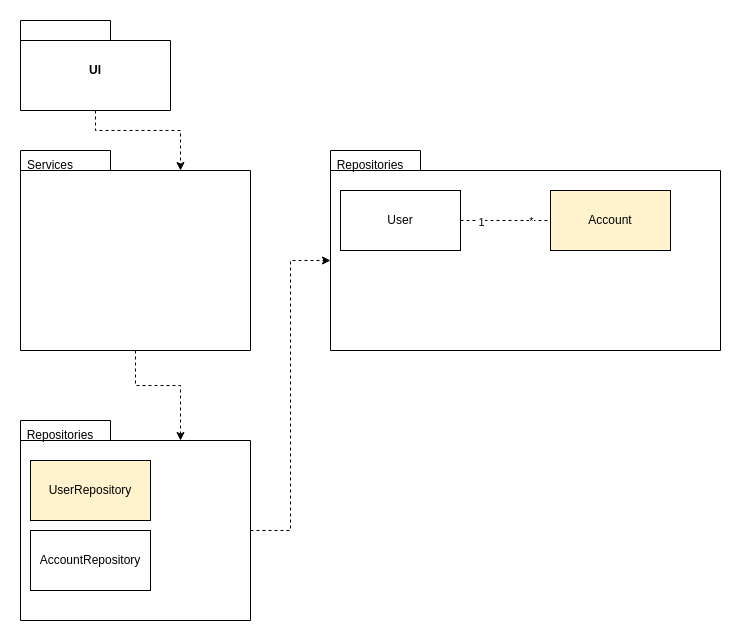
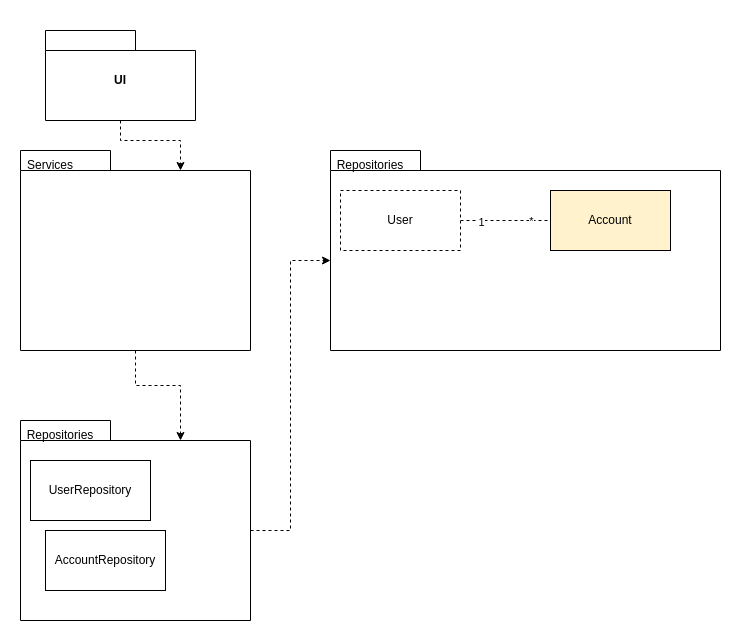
node "UI": moved (96, 66) -> (121, 76)
node "User": style solid -> dashed
node "UserRepository": fillcolor #fff2cc -> #ffffff
node "AccountRepository": moved (91, 561) -> (106, 561)
